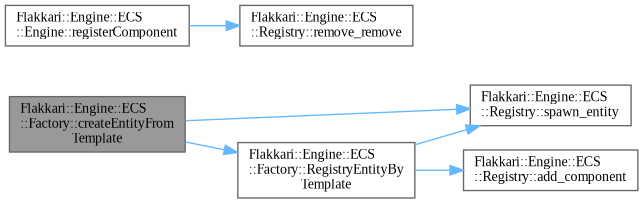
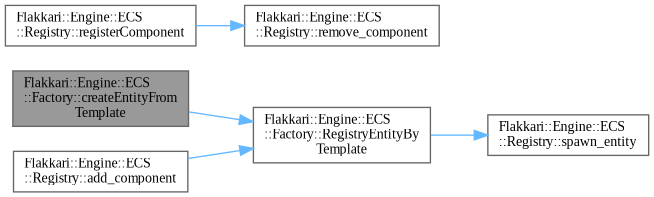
node "Flakkari::Engine::ECS ::Engine::registerComponent": label "Flakkari::Engine::ECS ::Engine::registerComponent" -> "Flakkari::Engine::ECS ::Registry::registerComponent"
node "Flakkari::Engine::ECS ::Registry::remove_remove": label "Flakkari::Engine::ECS ::Registry::remove_remove" -> "Flakkari::Engine::ECS ::Registry::remove_component"
edge "Flakkari::Engine::ECS ::Factory::createEntityFrom Template" -> "Flakkari::Engine::ECS ::Registry::spawn_entity": removed
edge "Flakkari::Engine::ECS ::Factory::RegistryEntityBy Template" -> "Flakkari::Engine::ECS ::Registry::add_component": reversed
